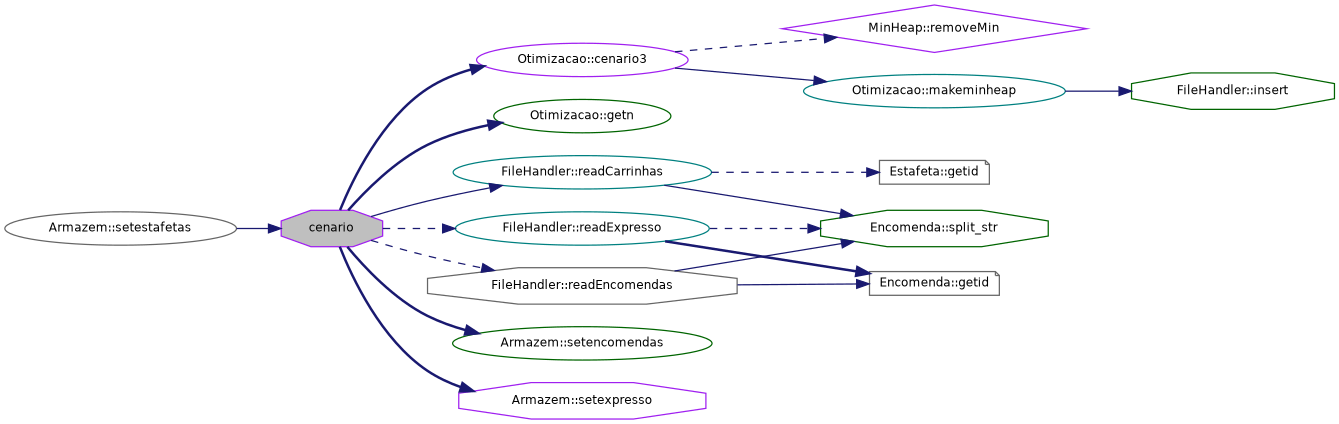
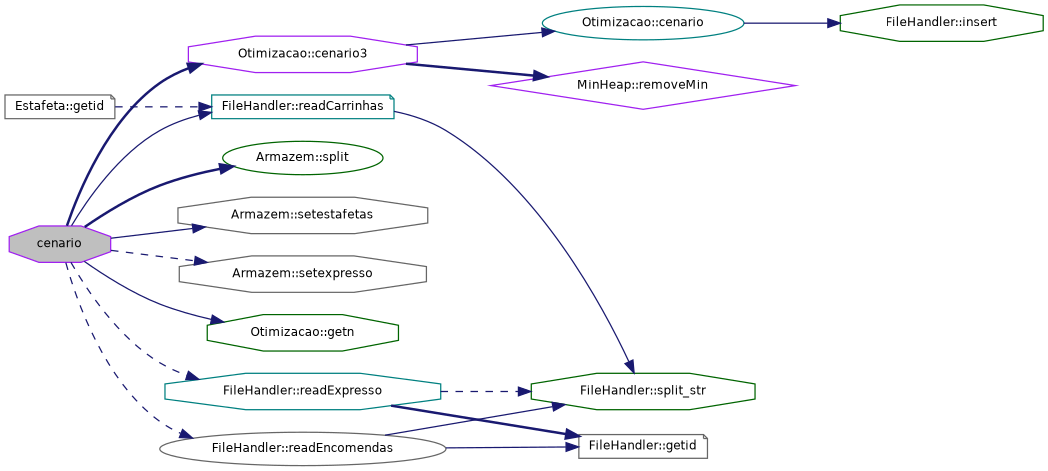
edge "Otimizacao::cenario3" -> "MinHeap::removeMin": style dashed -> bold
node "Otimizacao::cenario3": shape ellipse -> octagon
node "Otimizacao::makeminheap": label "Otimizacao::makeminheap" -> "Otimizacao::cenario"
node "Otimizacao::getn": shape ellipse -> octagon
edge "cenario" -> "Otimizacao::getn": style bold -> solid
node "FileHandler::readCarrinhas": shape ellipse -> note
edge "FileHandler::readCarrinhas" -> "Estafeta::getid": reversed
node "Armazem::setestafetas": shape ellipse -> octagon
edge "Armazem::setestafetas" -> "cenario": reversed
node "FileHandler::readExpresso": shape ellipse -> octagon
node "Encomenda::split_str": label "Encomenda::split_str" -> "FileHandler::split_str"
node "Encomenda::getid": label "Encomenda::getid" -> "FileHandler::getid"
node "FileHandler::readEncomendas": shape octagon -> ellipse
edge "cenario" -> "Armazem::setexpresso": style bold -> dashed
node "Armazem::setencomendas": label "Armazem::setencomendas" -> "Armazem::split"
node "Armazem::setexpresso": color purple -> gray40
